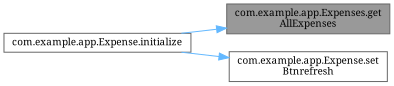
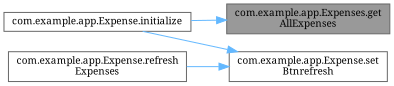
node "com.example.app.Expense.refresh Expenses": added
